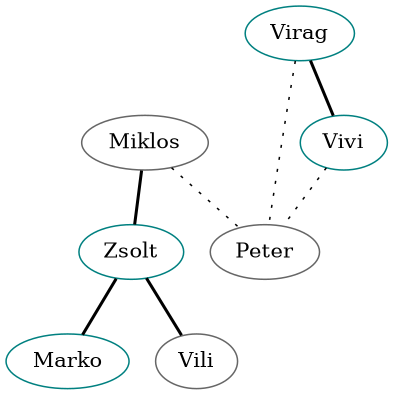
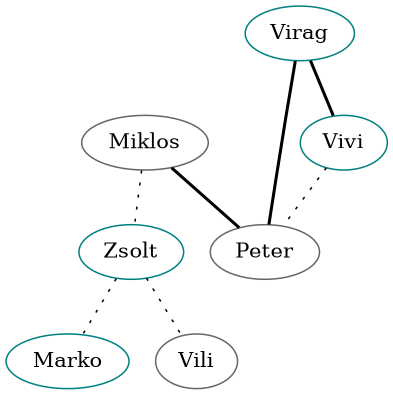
edge "Virag" -- "Peter": style dotted -> bold
edge "Miklos" -- "Zsolt": style bold -> dotted
edge "Miklos" -- "Peter": style dotted -> bold
edge "Zsolt" -- "Marko": style bold -> dotted
edge "Zsolt" -- "Vili": style bold -> dotted
